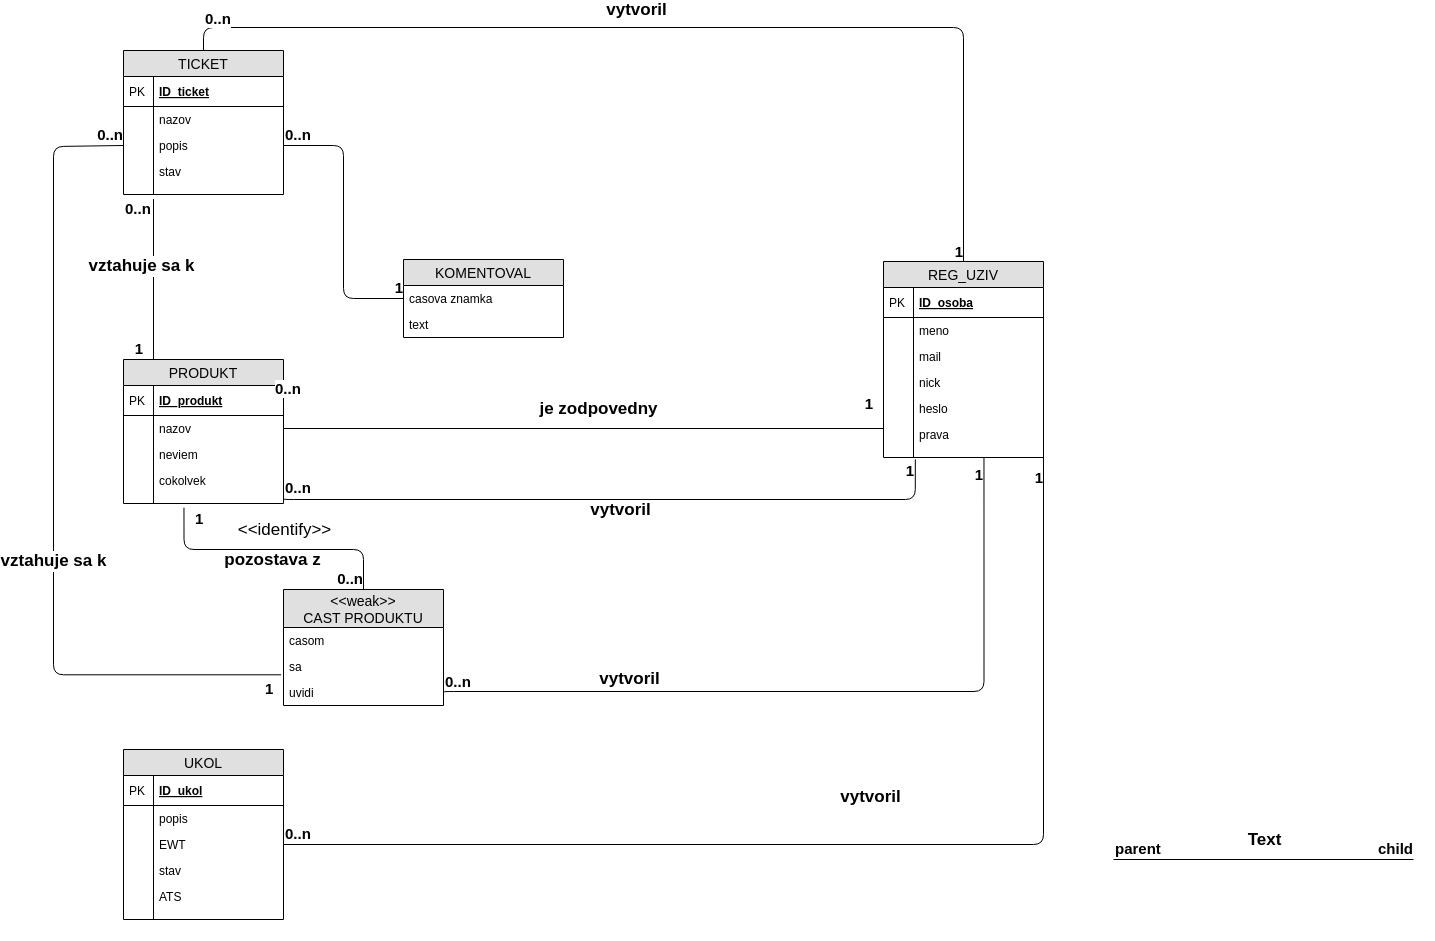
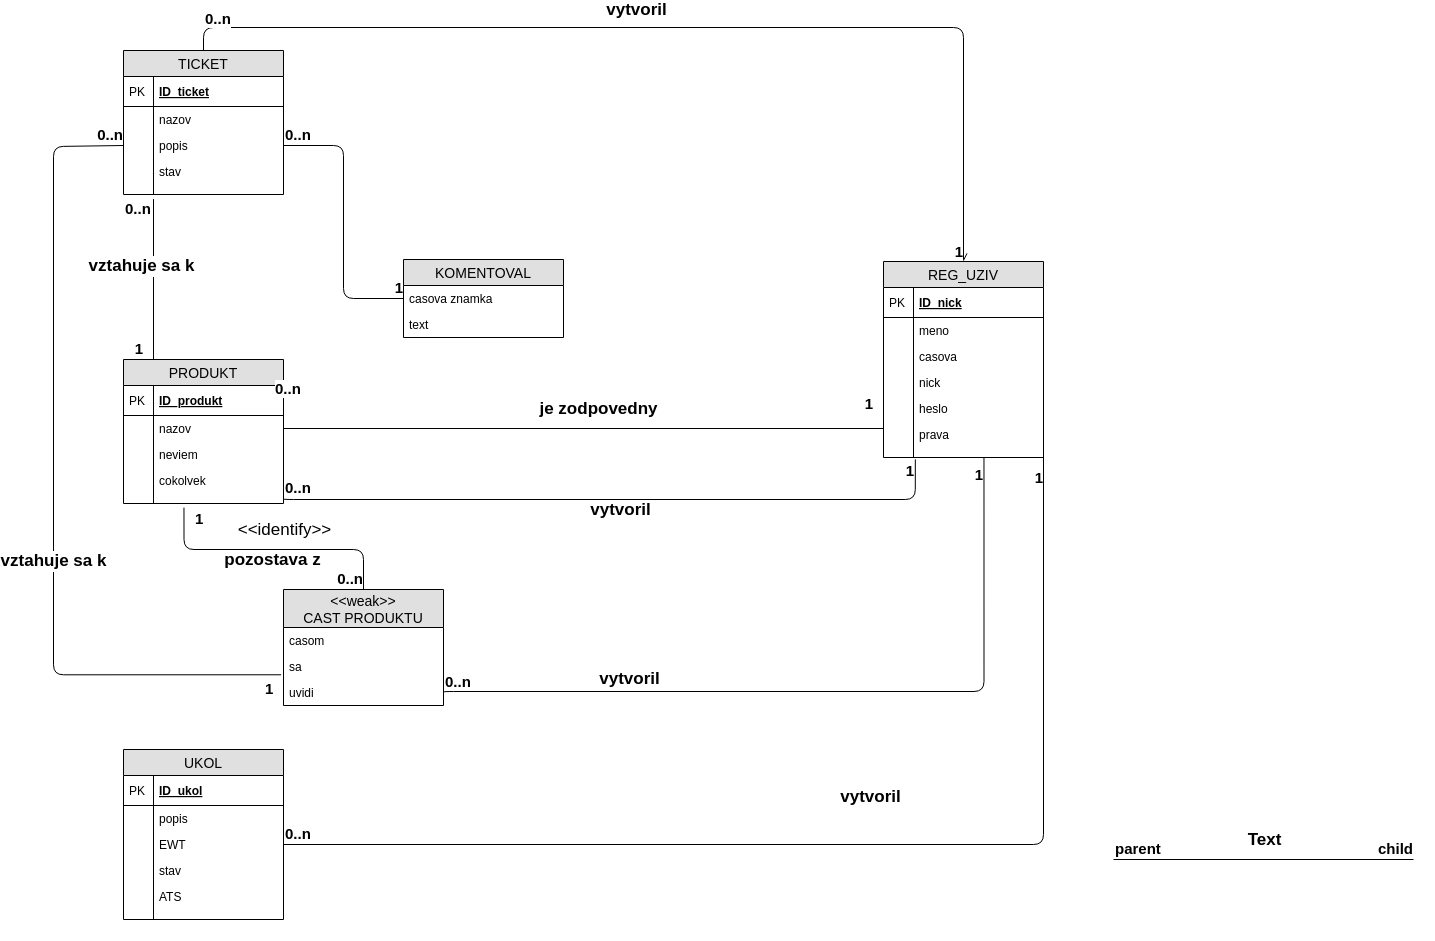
edge "TICKET" -- "REG_UZIV": arrowhead none -> open
node "ID_osoba": label "ID_osoba" -> "ID_nick"
node "mail": label "mail" -> "casova"
